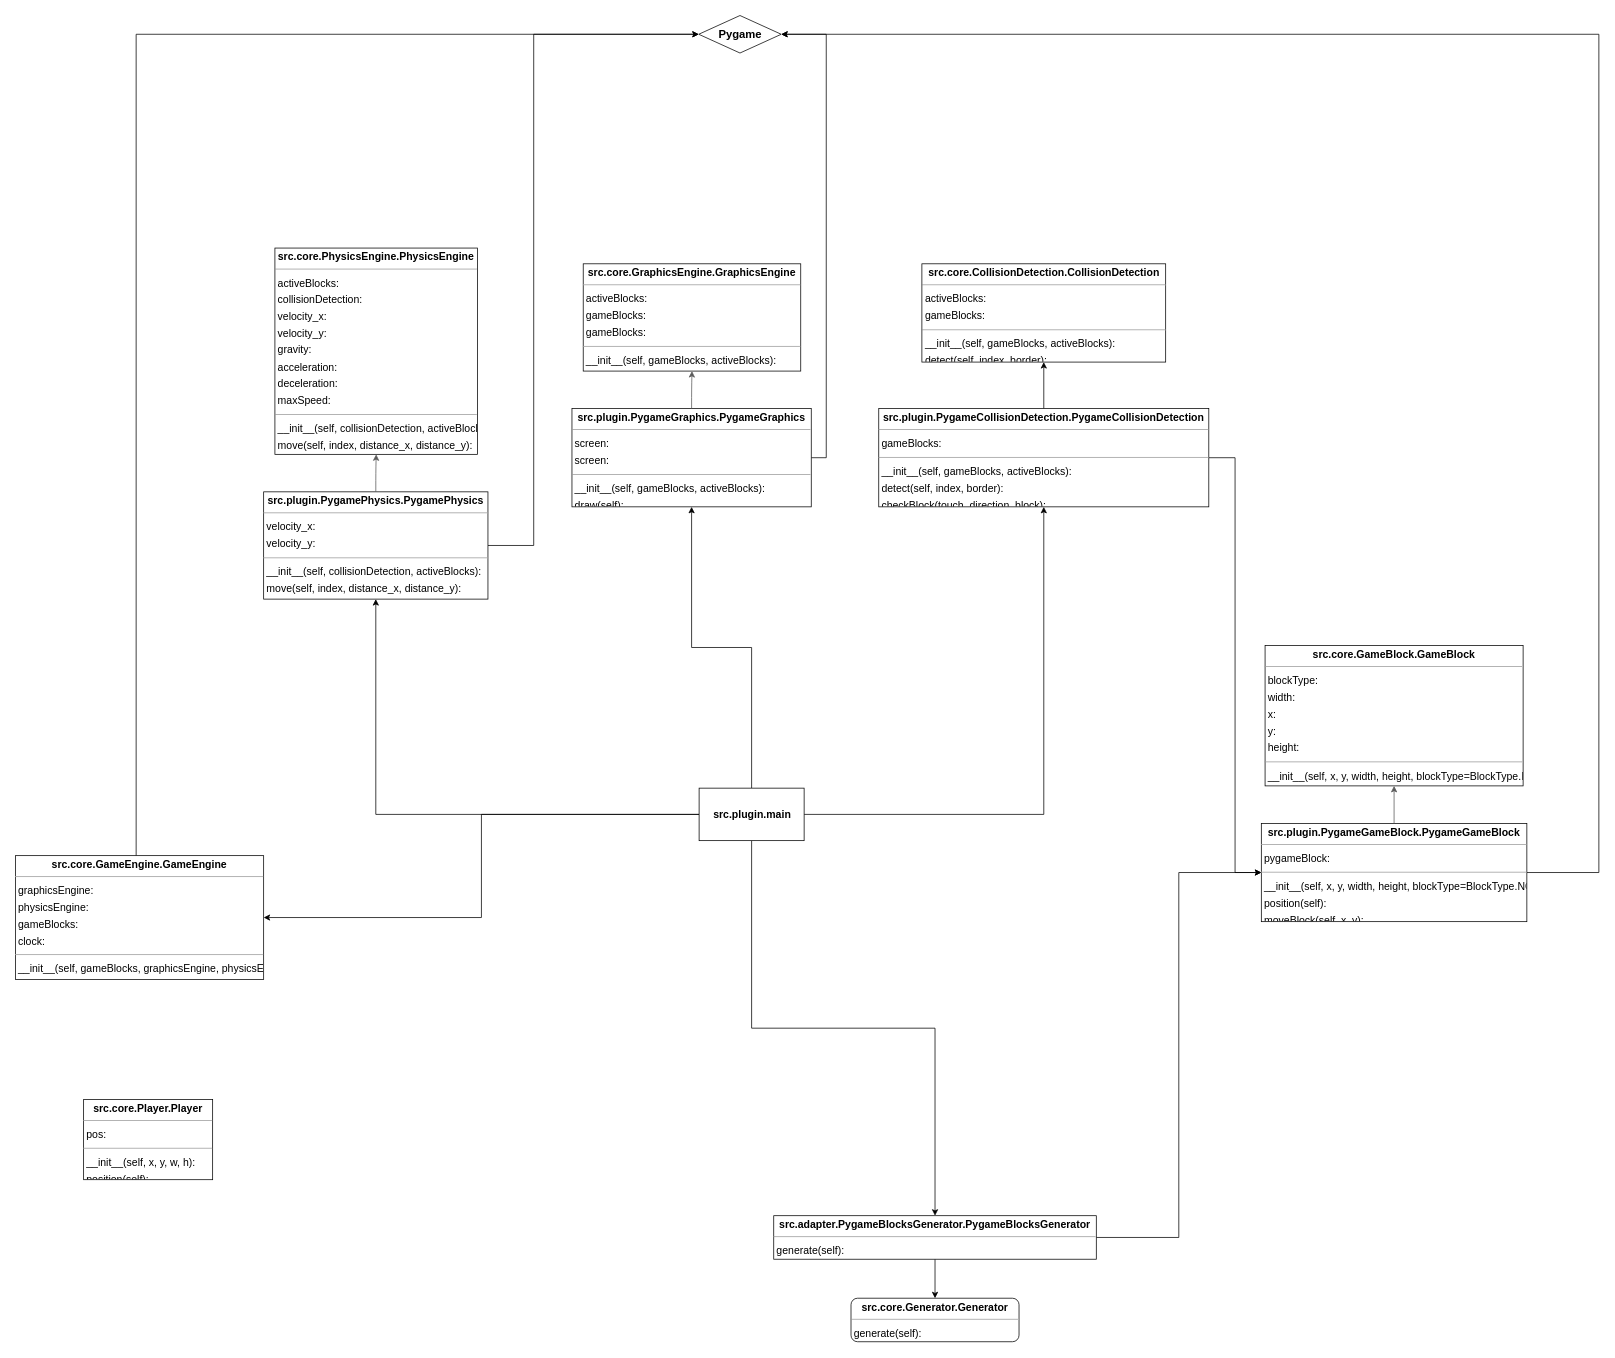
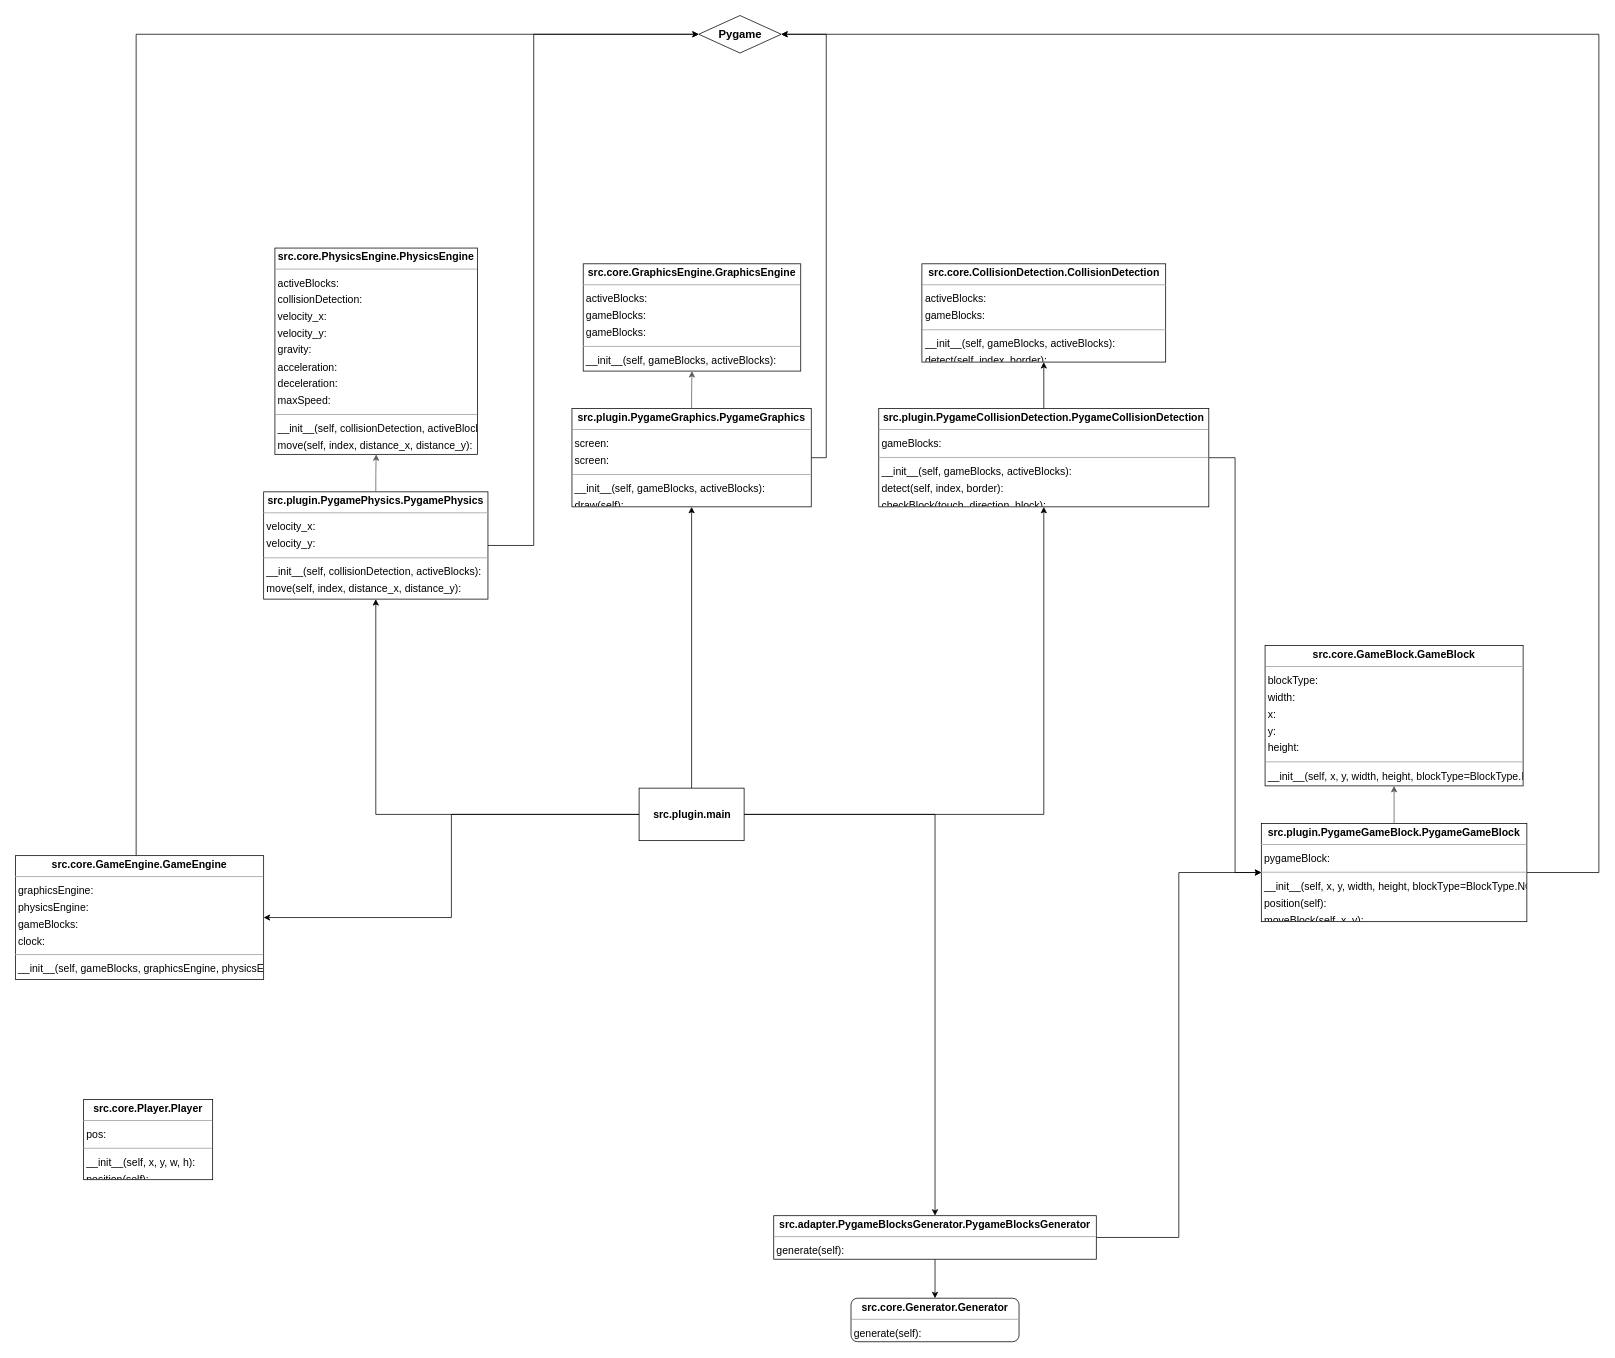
node "src.plugin.main": moved (752, 814) -> (692, 814)
